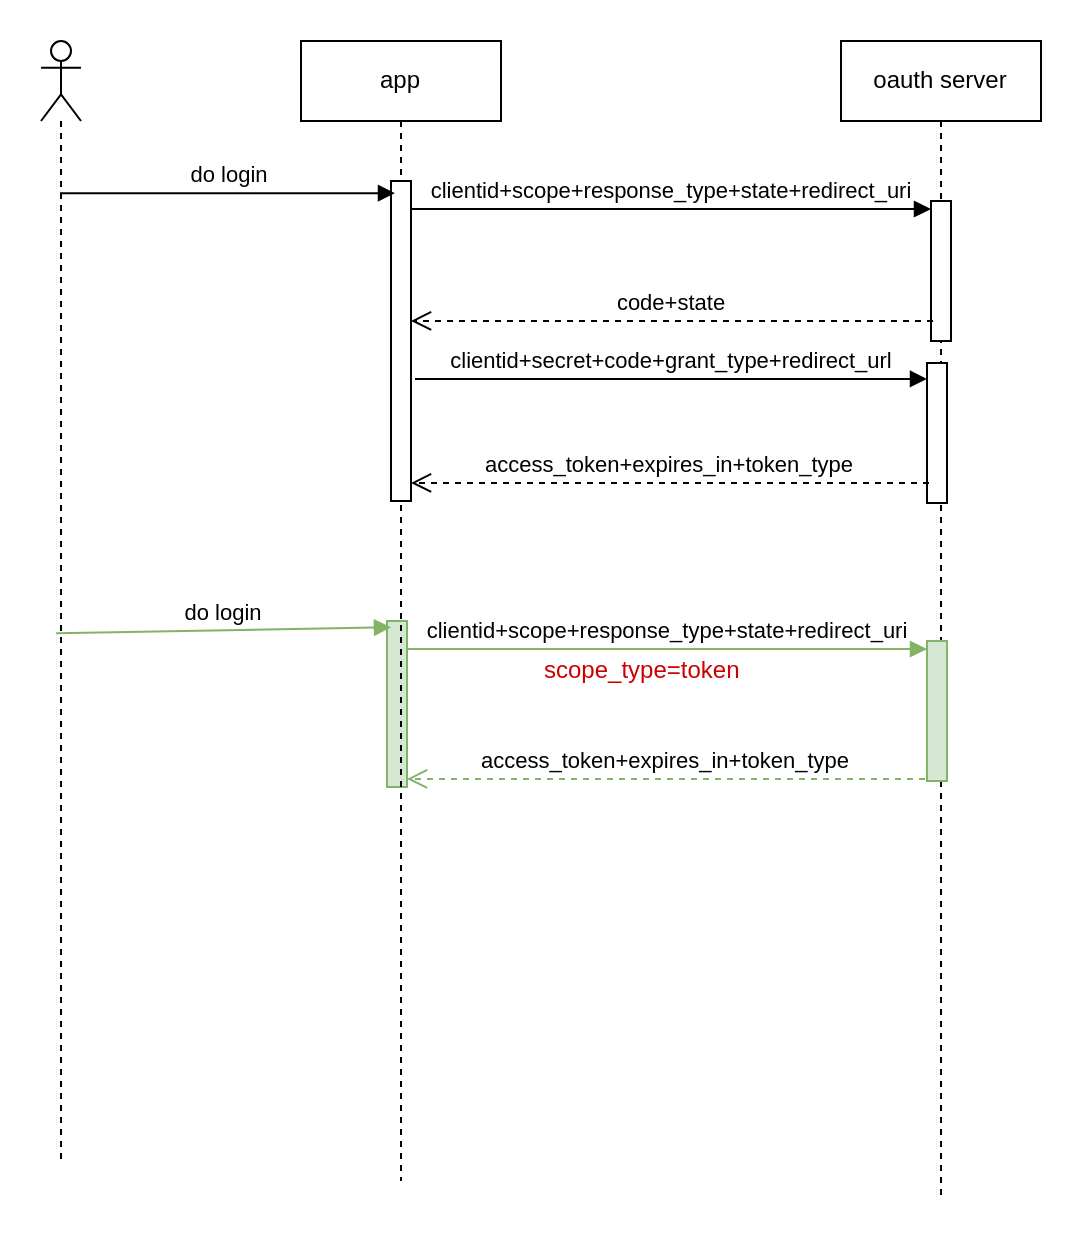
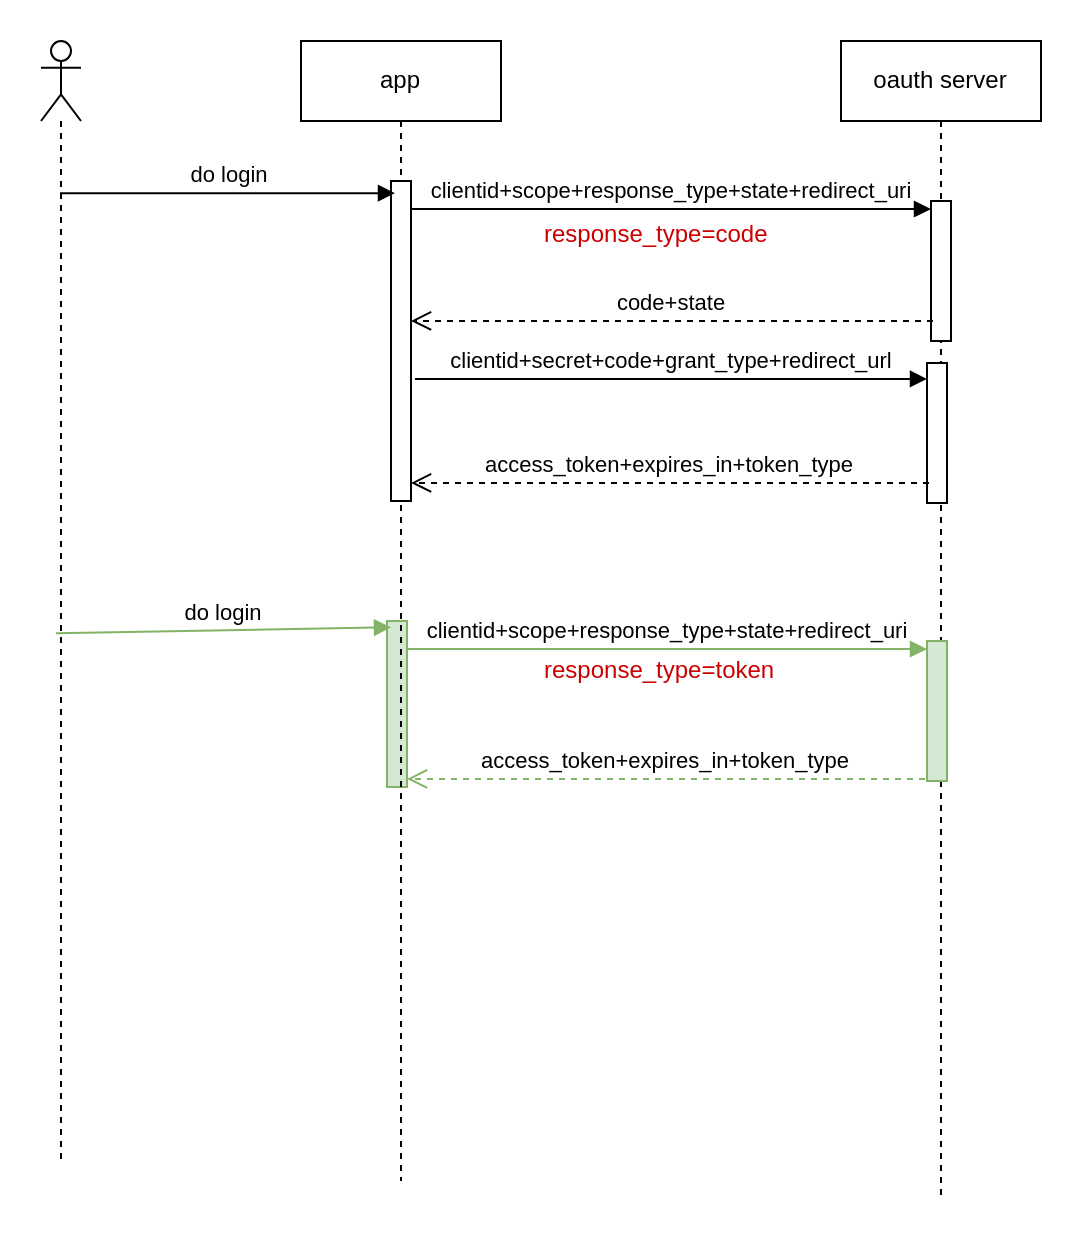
node "response_type=code": added
node "scope_type=token": label "scope_type=token" -> "response_type=token"
